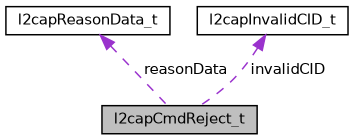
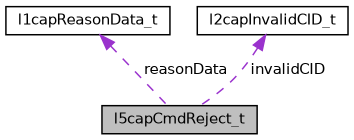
node "l2capReasonData_t": label "l2capReasonData_t" -> "l1capReasonData_t"
node "l2capCmdReject_t": label "l2capCmdReject_t" -> "l5capCmdReject_t"
